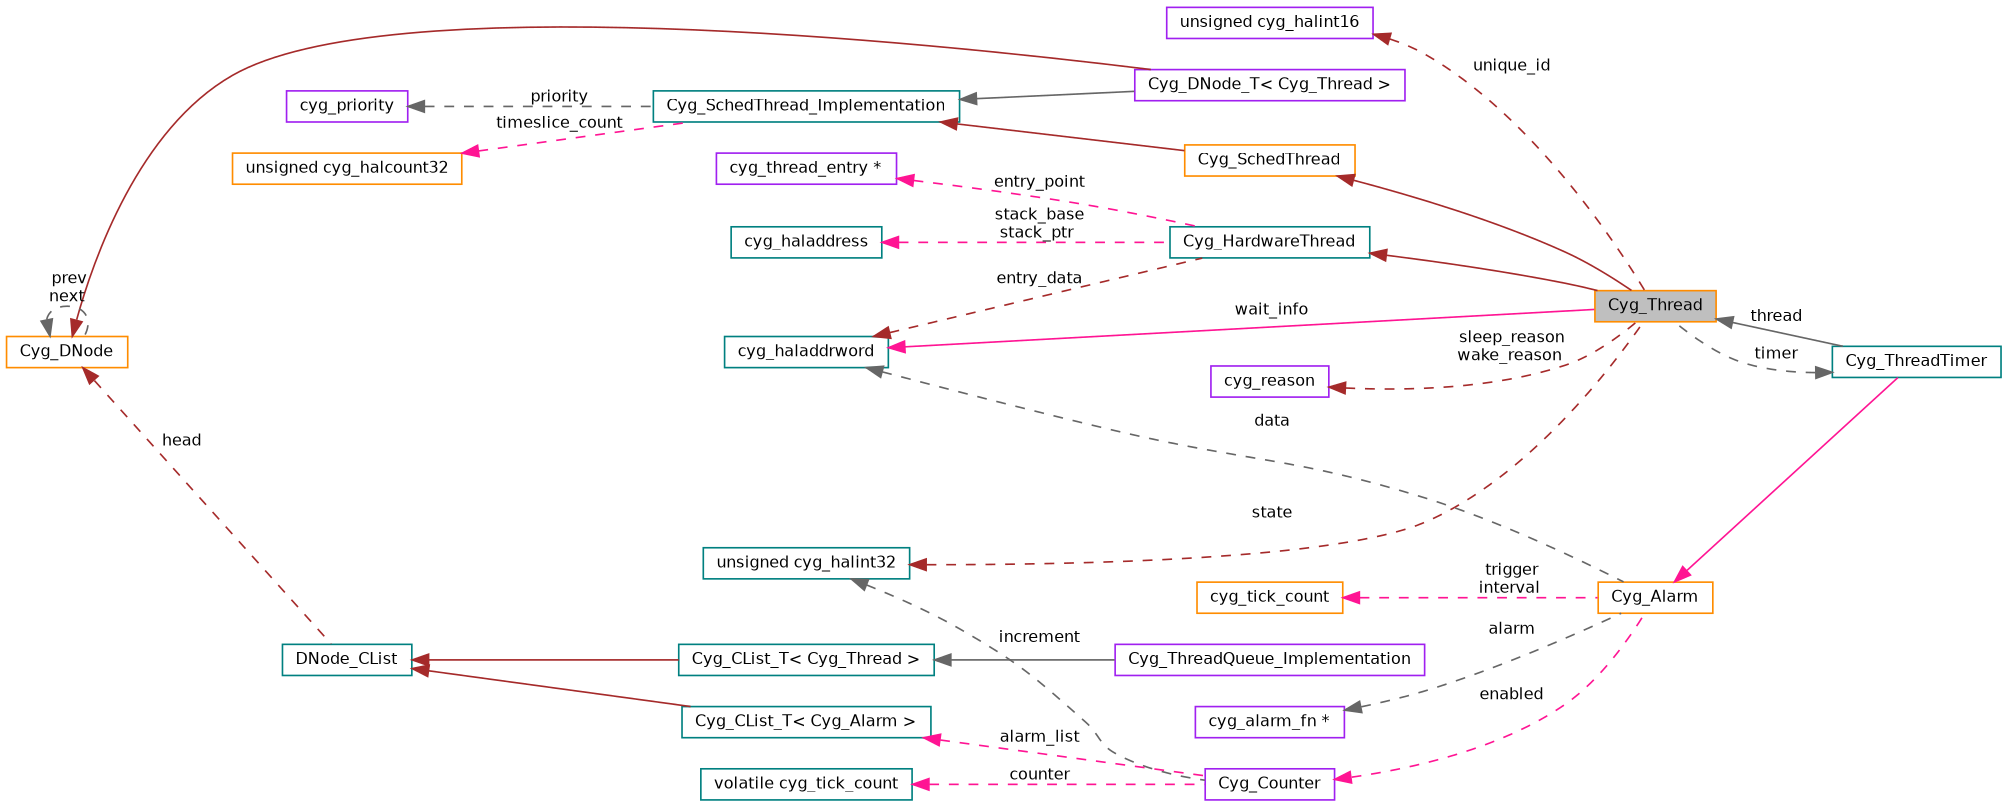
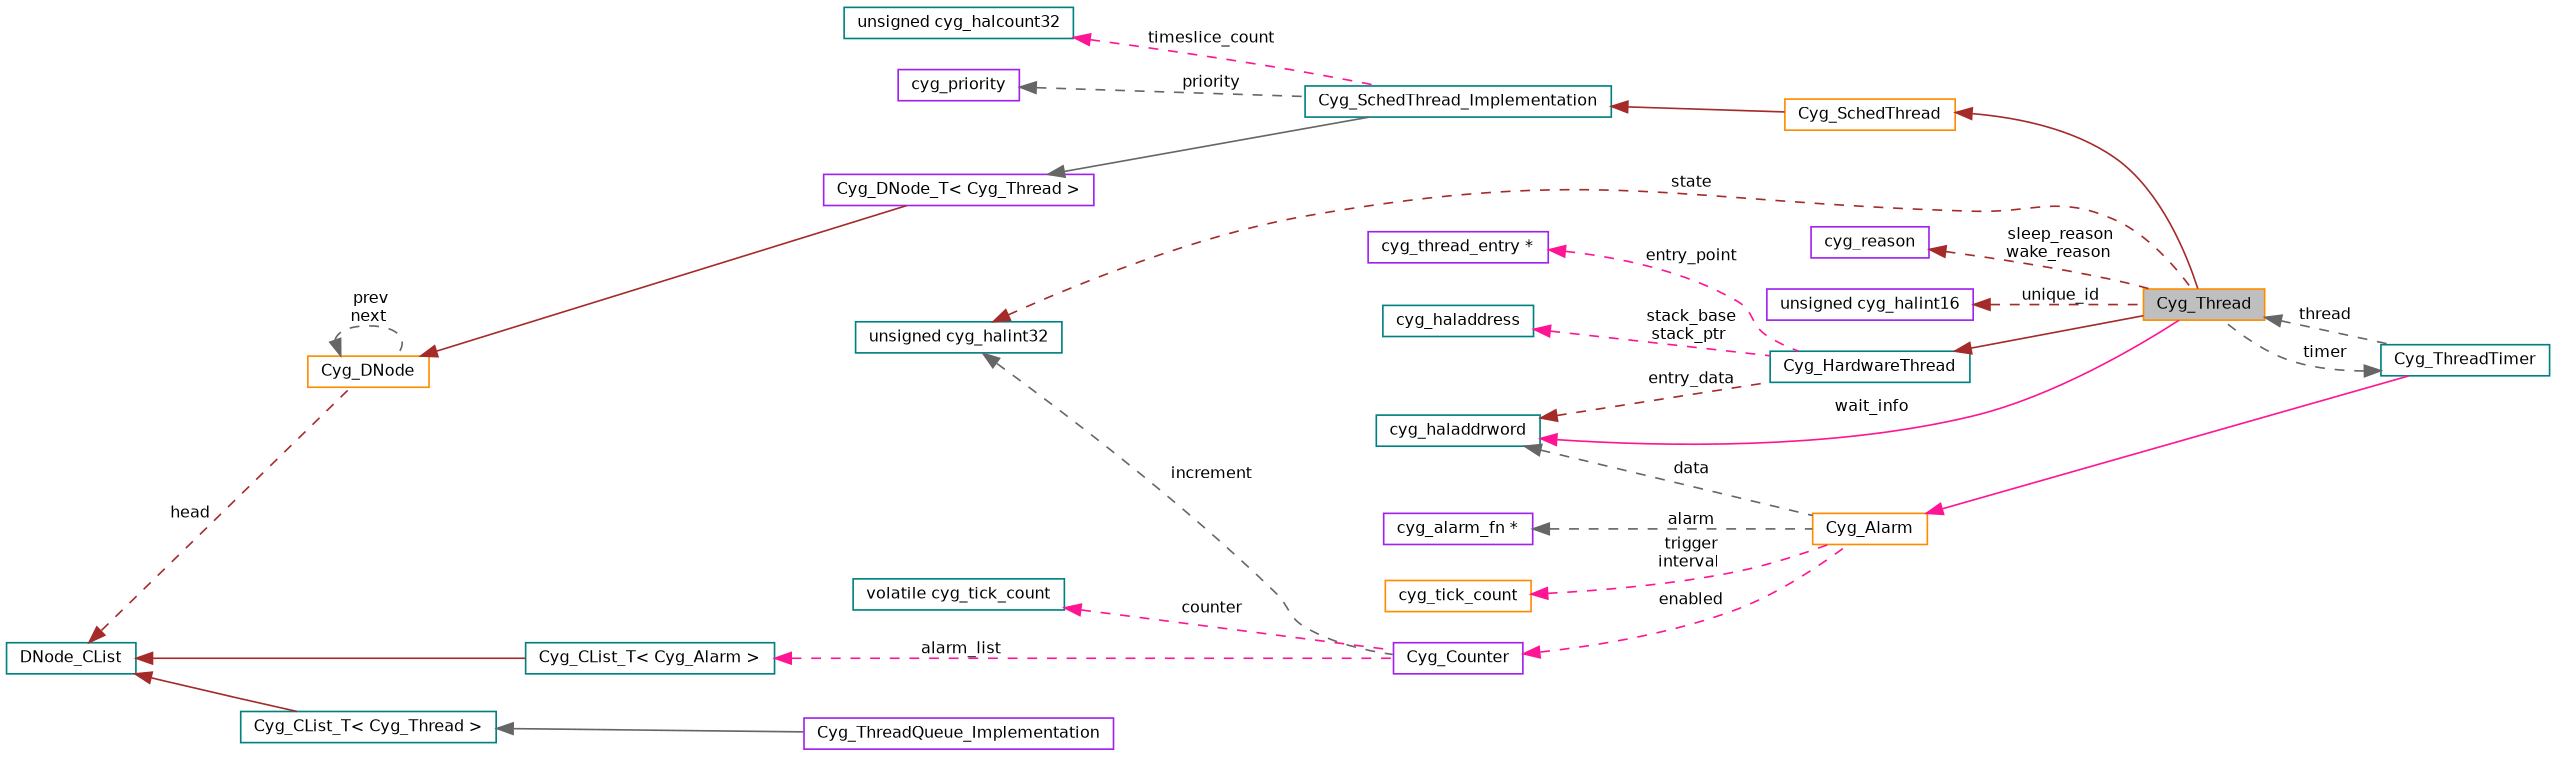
edge "Cyg_DNode_T< Cyg_Thread >" -> "Cyg_SchedThread_Implementation": reversed
node "unsigned cyg_halcount32": color darkorange -> teal
edge "Cyg_ThreadTimer" -> "Cyg_Thread": style solid -> dashed
edge "DNode_CList" -> "Cyg_DNode": reversed
